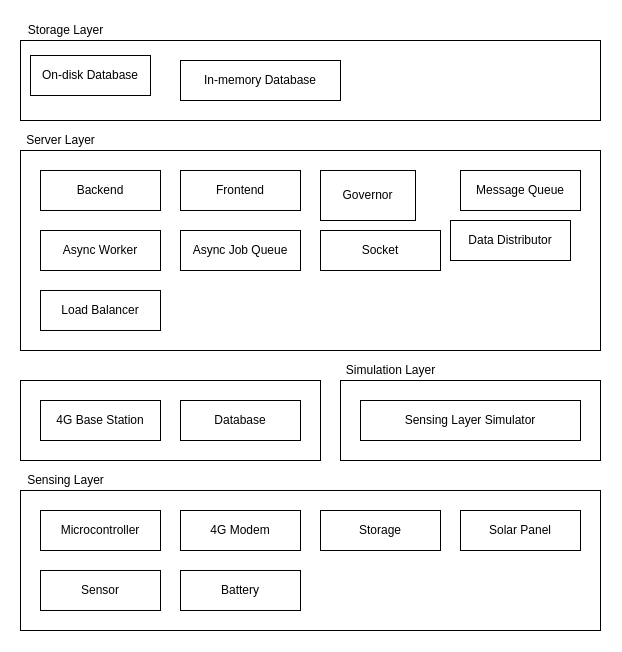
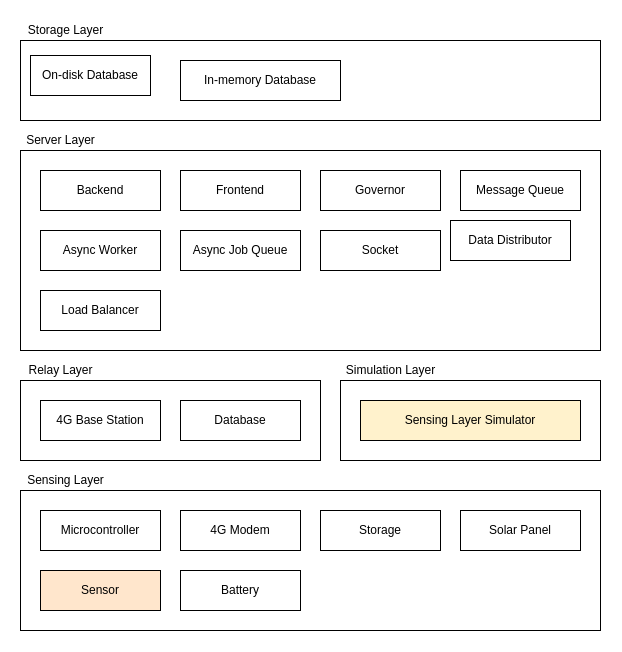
node "Governor": size 95x50 -> 120x40
node "Relay Layer": added
node "Sensing Layer Simulator": fillcolor #ffffff -> #fff2cc
node "Sensor": fillcolor #ffffff -> #ffe6cc
